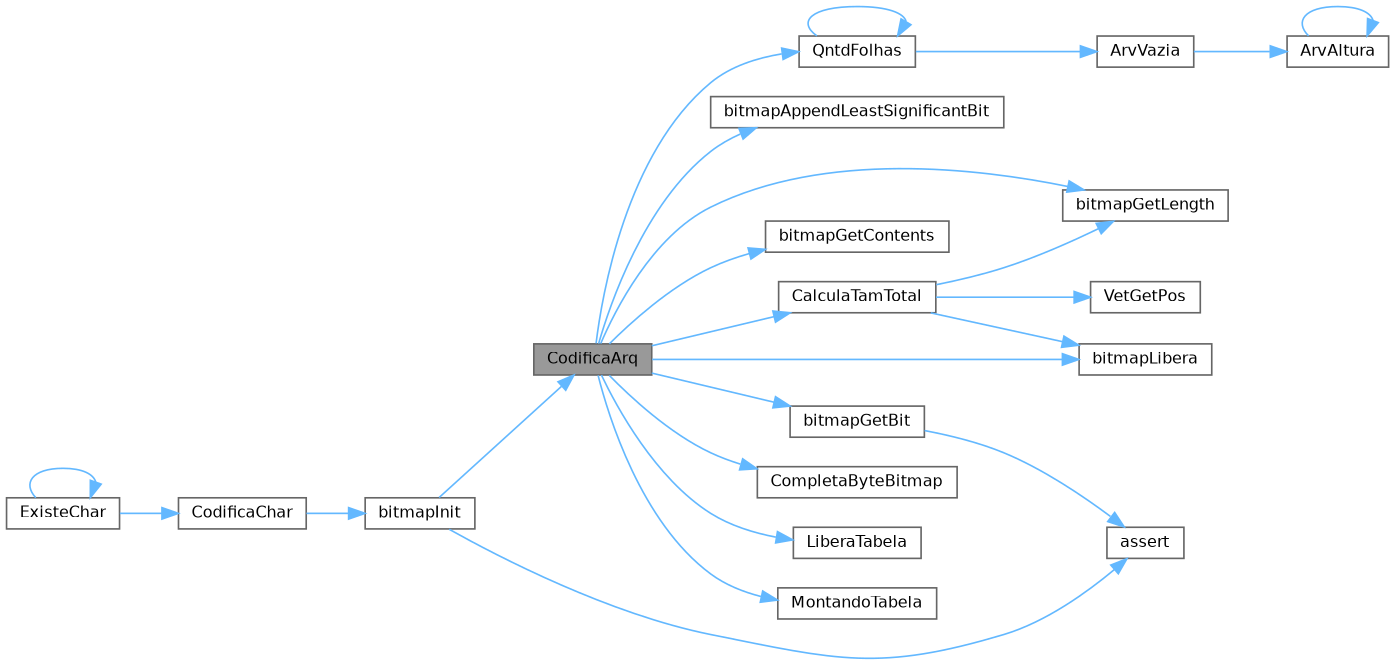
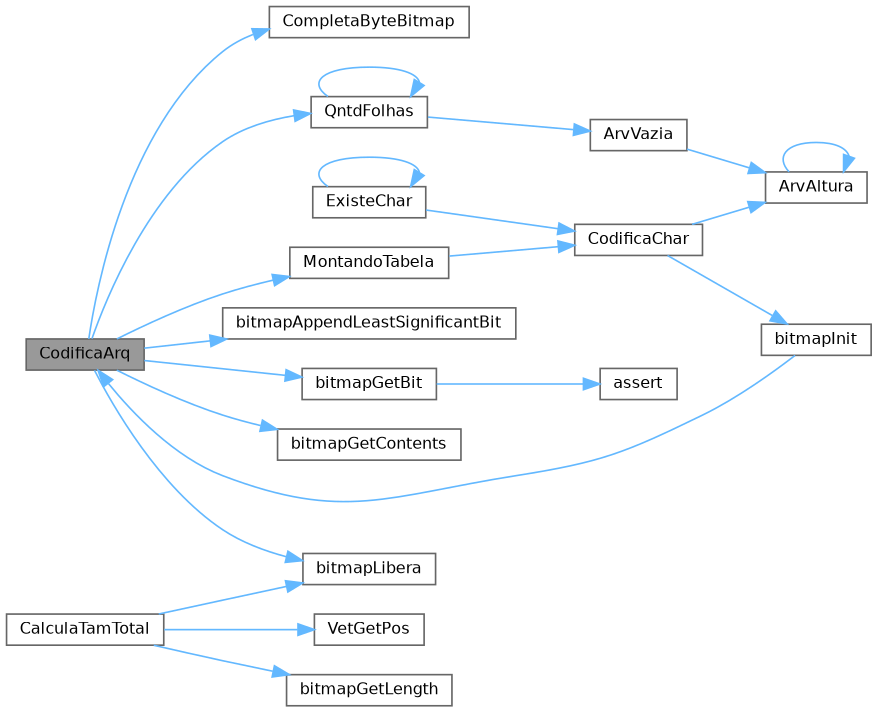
edge "CodificaArq" -> "bitmapGetLength": removed
edge "CodificaChar" -> "ArvAltura": added
edge "MontandoTabela" -> "CodificaChar": added
edge "CodificaArq" -> "CalculaTamTotal": removed
node "LiberaTabela": removed
edge "bitmapInit" -> "assert": removed
